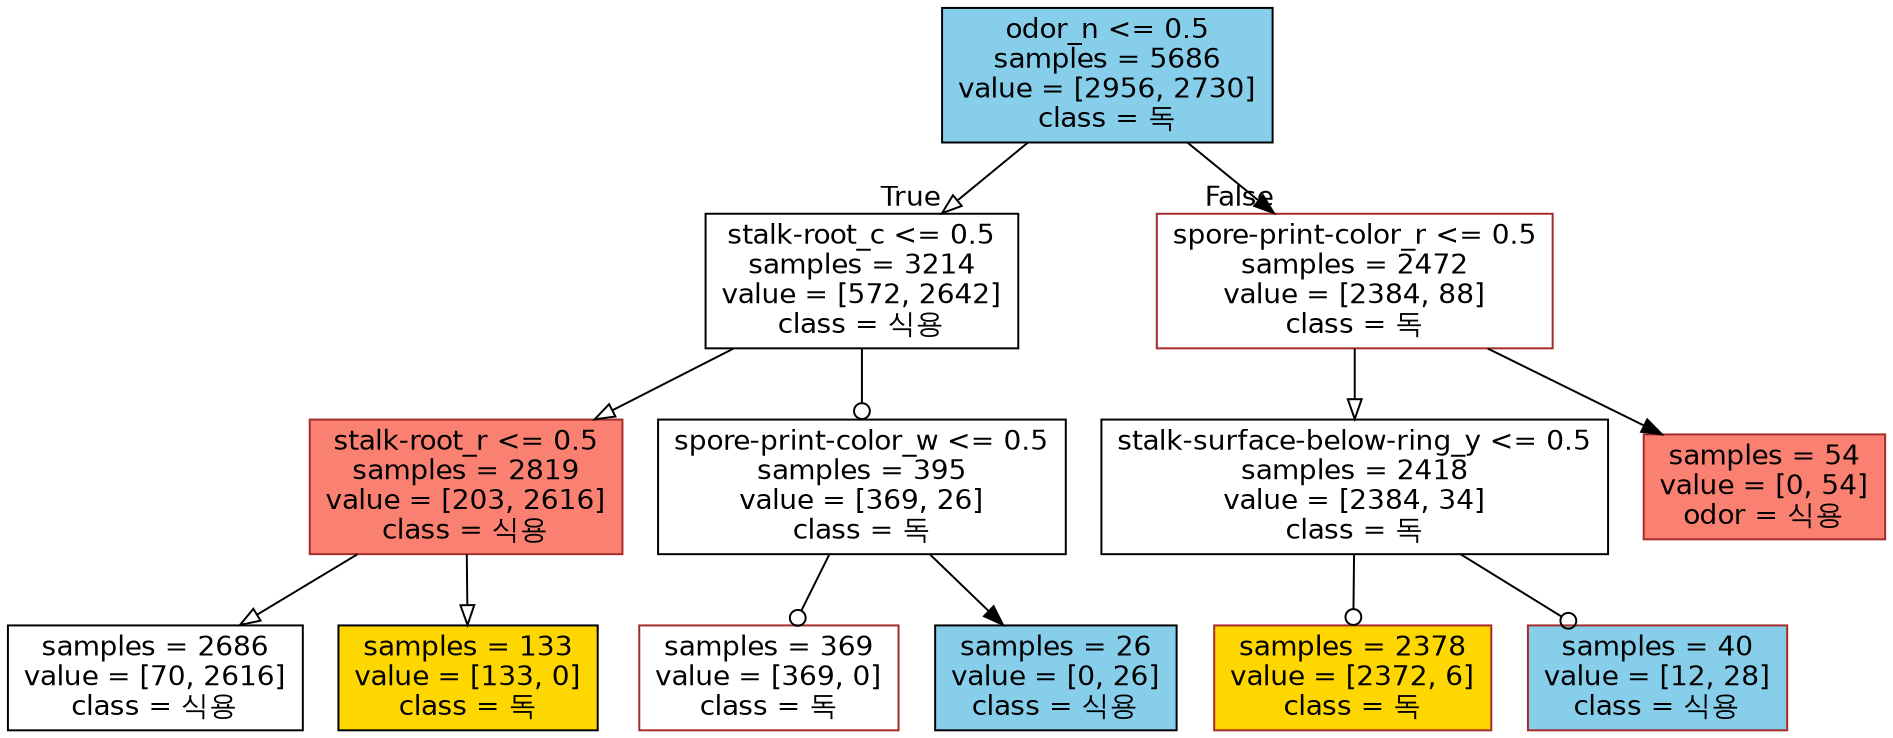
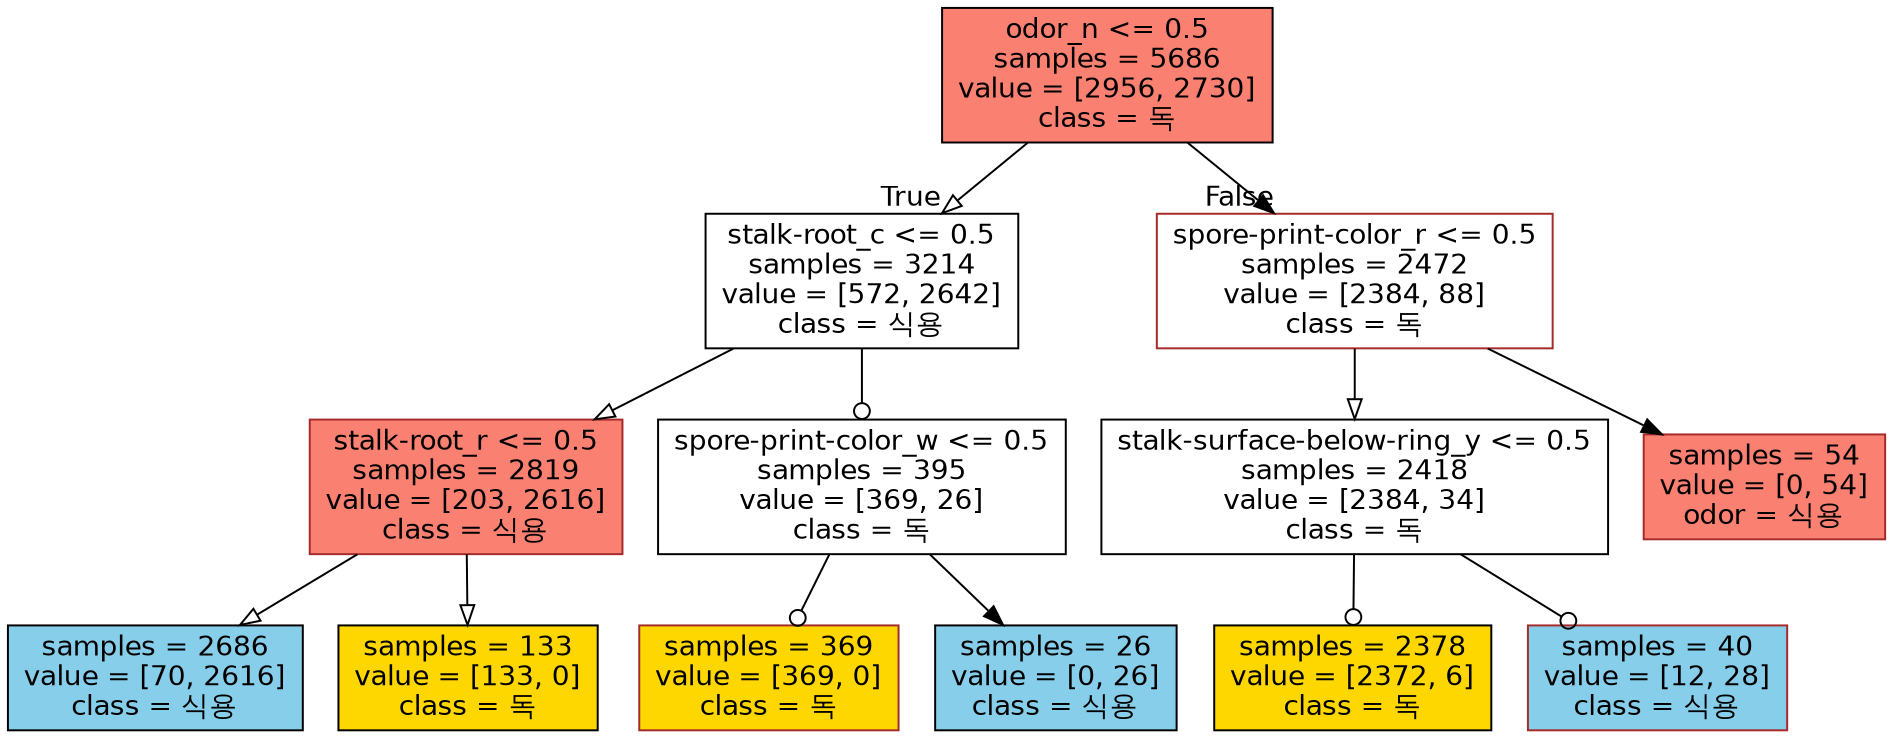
node "odor_n <= 0.5 samples = 5686 value = [2956, 2730] class = 독": fillcolor skyblue -> salmon
node "samples = 2686 value = [70, 2616] class = 식용": fillcolor white -> skyblue
node "samples = 369 value = [369, 0] class = 독": fillcolor white -> gold
node "samples = 2378 value = [2372, 6] class = 독": color brown -> black
